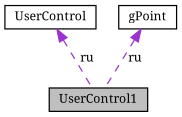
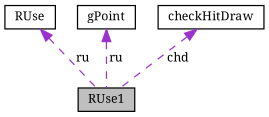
node "UserControl": label "UserControl" -> "RUse"
node "checkHitDraw": added
node "UserControl1": label "UserControl1" -> "RUse1"
